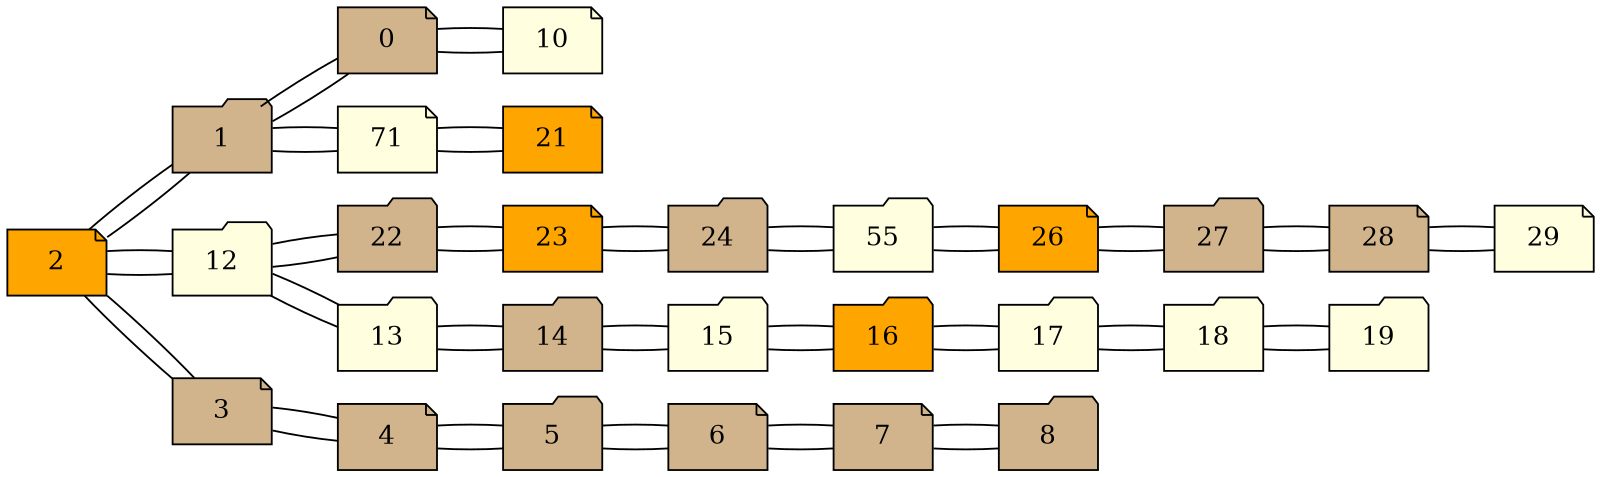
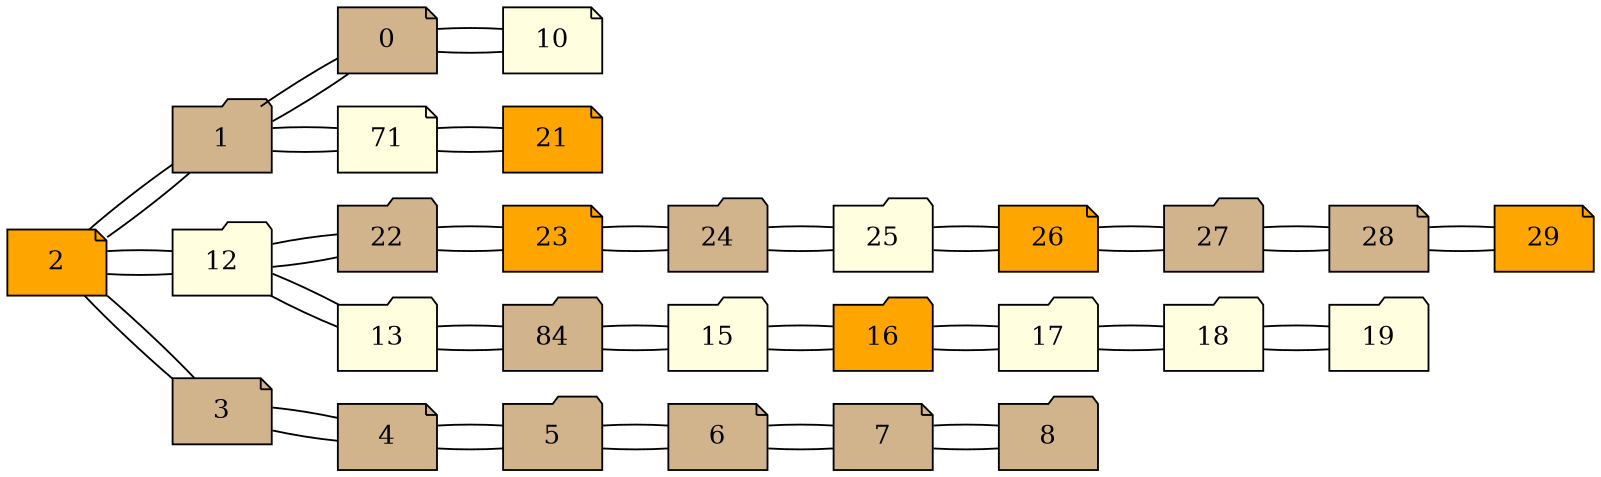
node "55": label "55" -> "25"
node "29": fillcolor lightyellow -> orange
node "14": label "14" -> "84"
